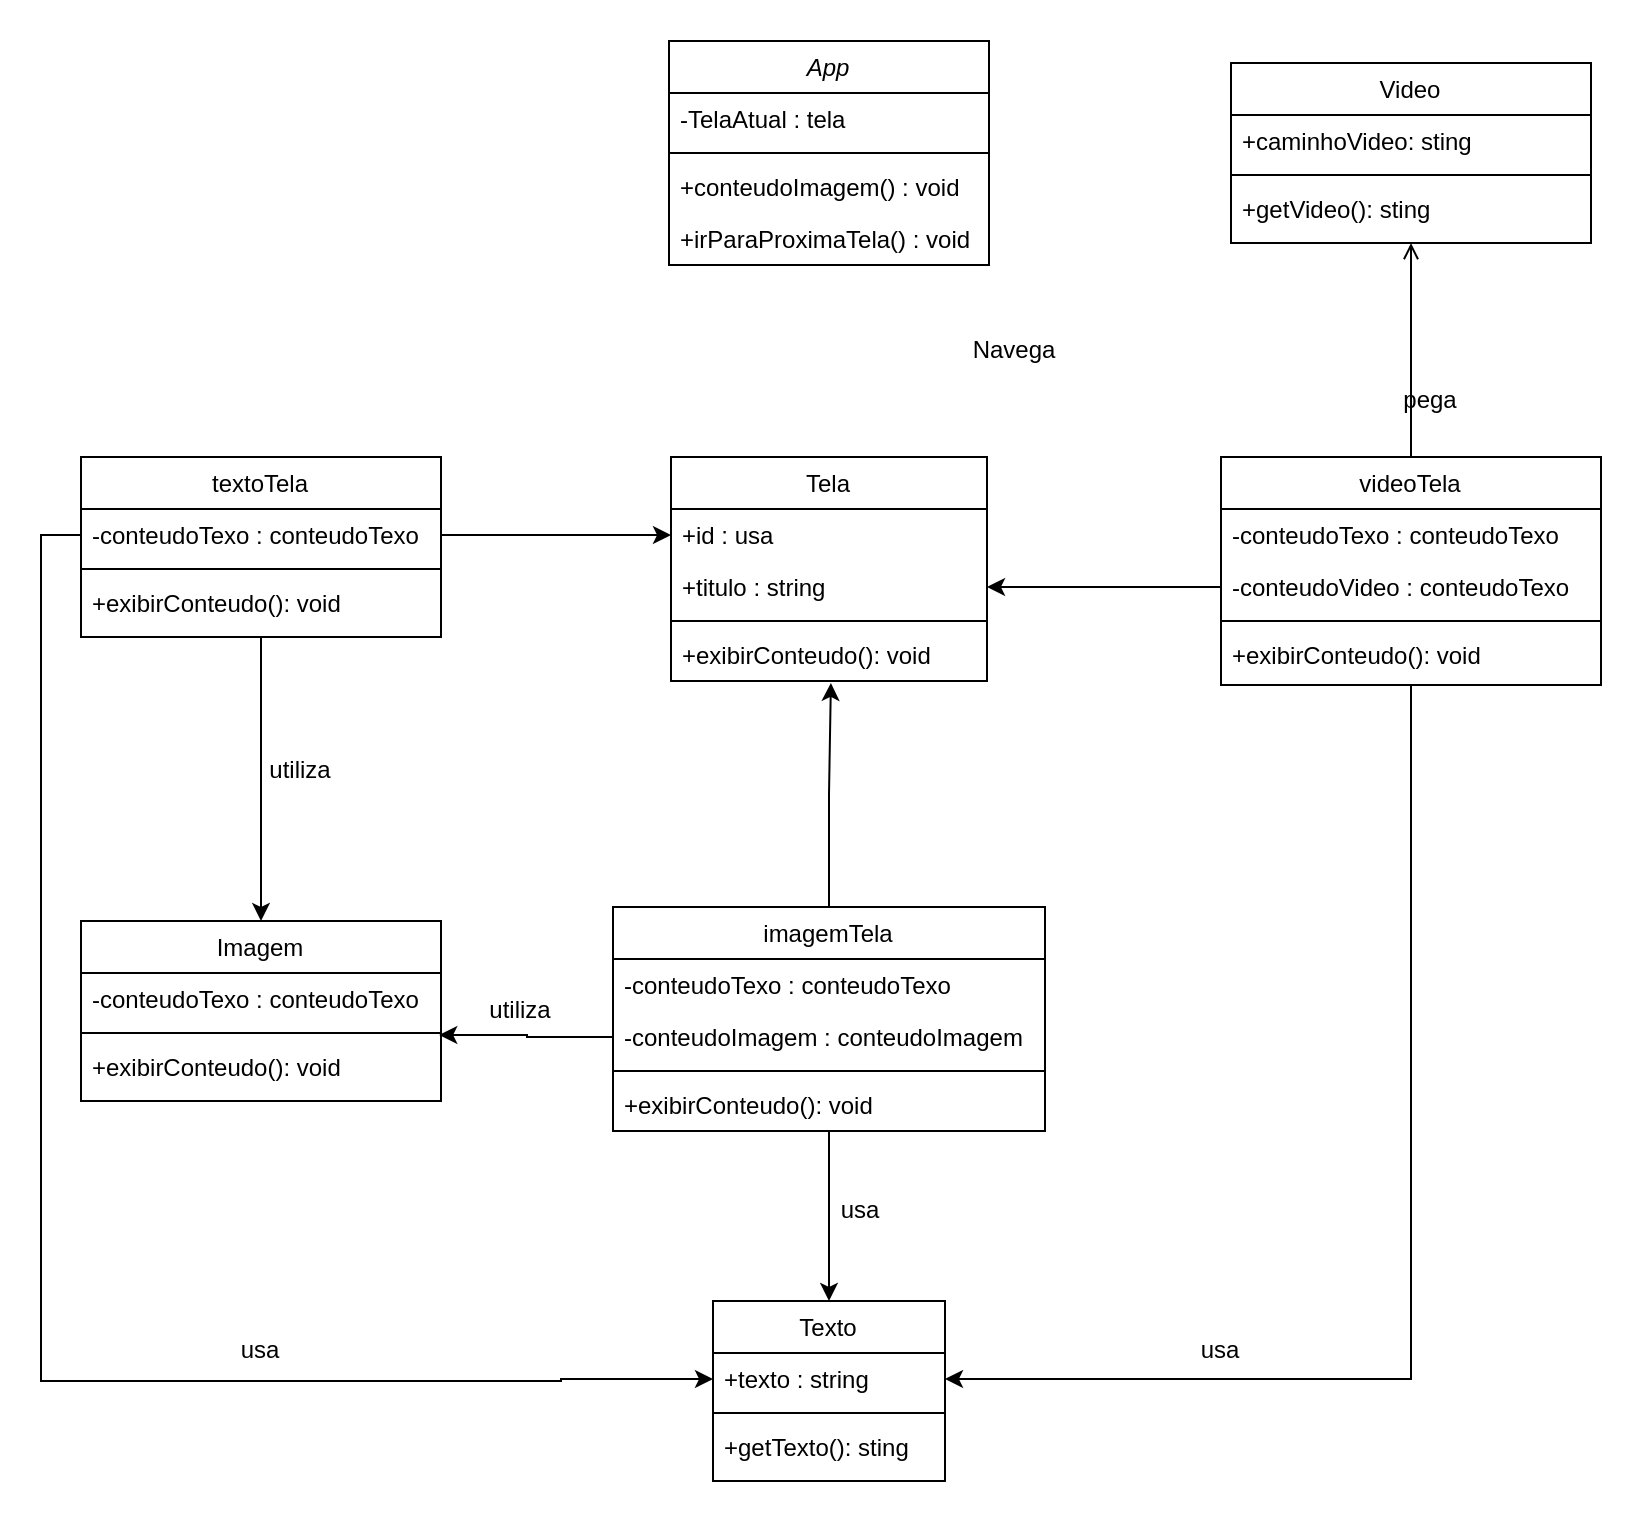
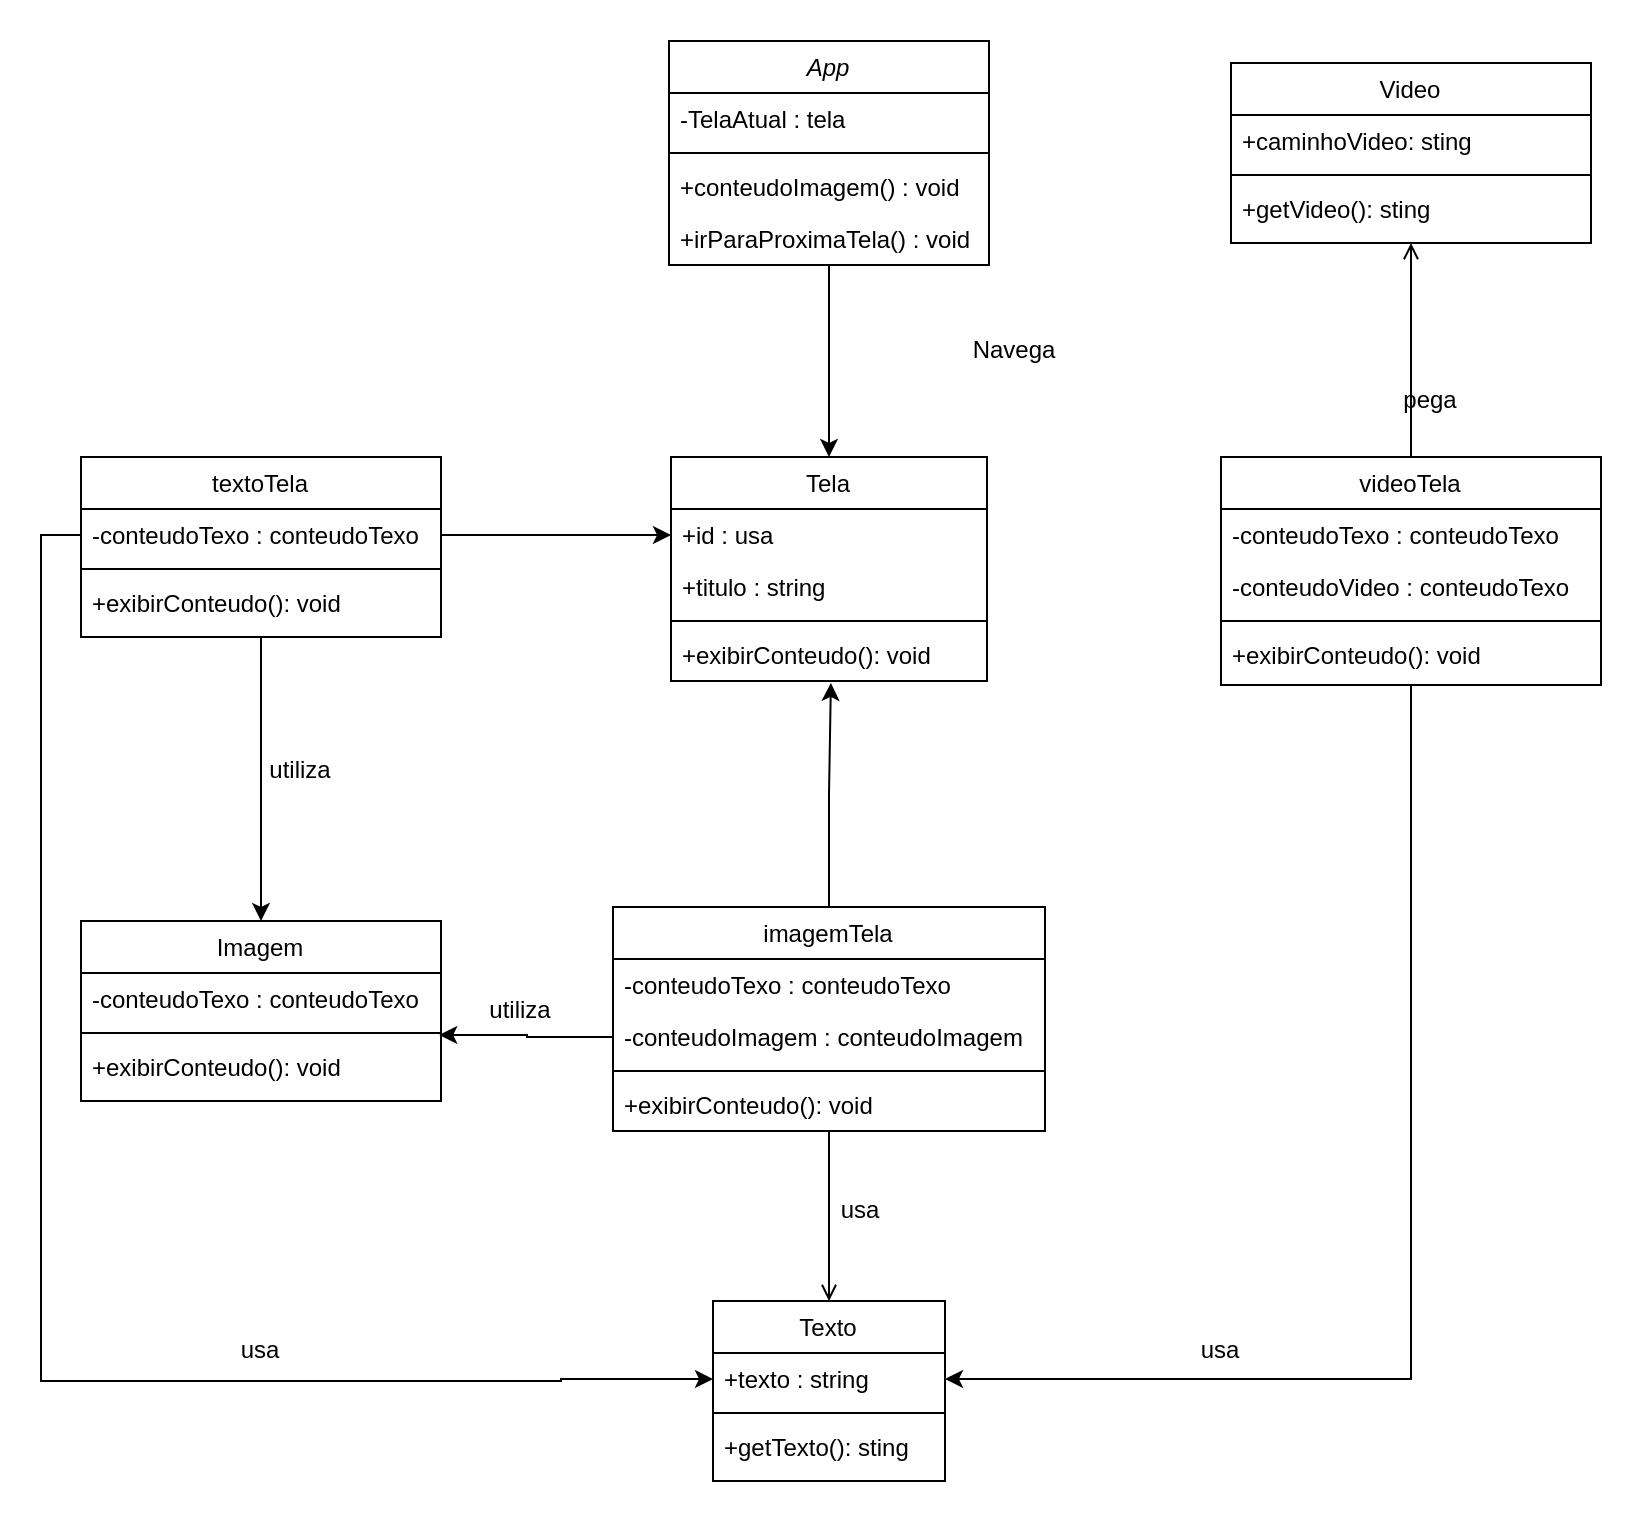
edge "App" -> "Tela": added
edge "-conteudoVideo : conteudoTexo" -> "+titulo : string": removed
edge "imagemTela" -> "Texto": arrowhead classic -> open
